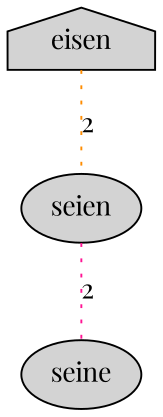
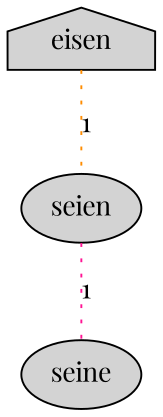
edge "eisen" -- "seien": label "2" -> "1"
edge "seien" -- "seine": label "2" -> "1"
